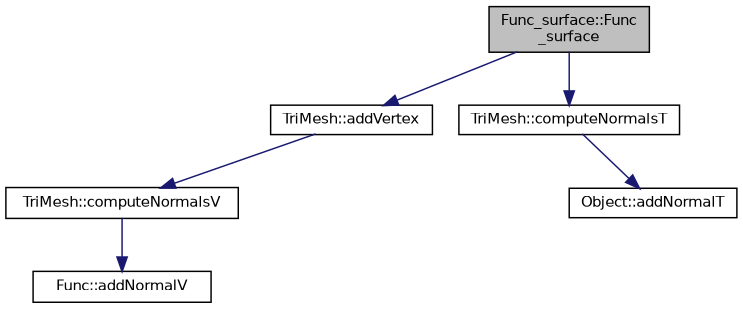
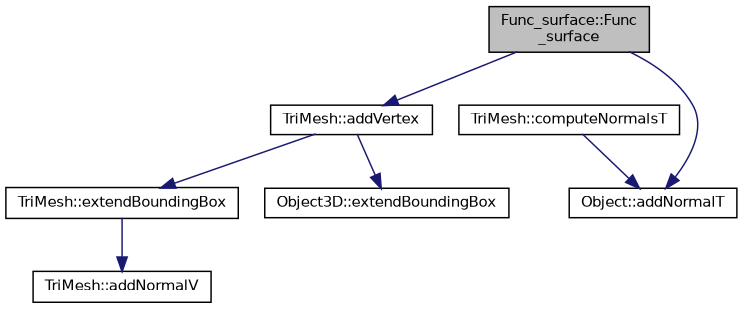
edge "Func_surface::Func _surface" -> "TriMesh::computeNormalsT": now "Func_surface::Func _surface" -> "Object::addNormalT"
node "TriMesh::computeNormalsV": label "TriMesh::computeNormalsV" -> "TriMesh::extendBoundingBox"
node "Object3D::extendBoundingBox": added
node "Func::addNormalV": label "Func::addNormalV" -> "TriMesh::addNormalV"
